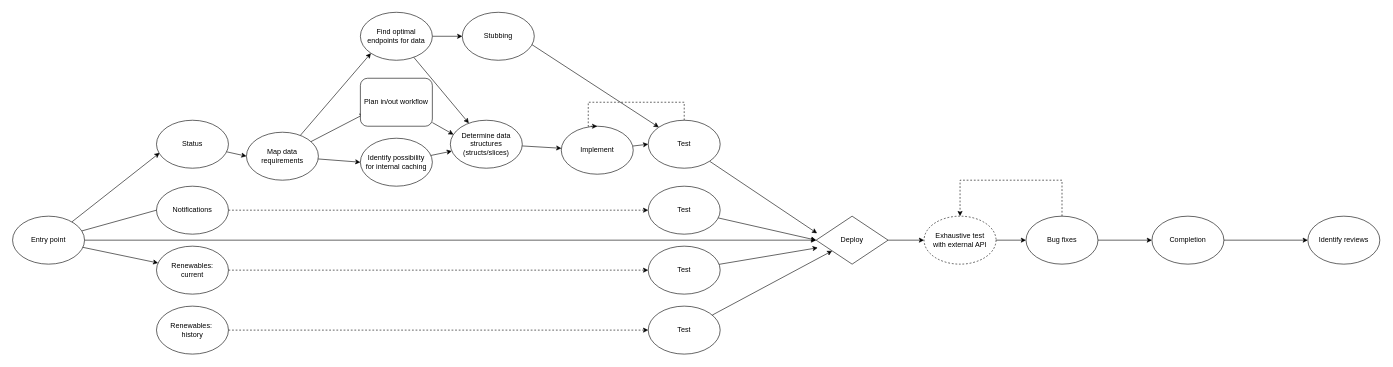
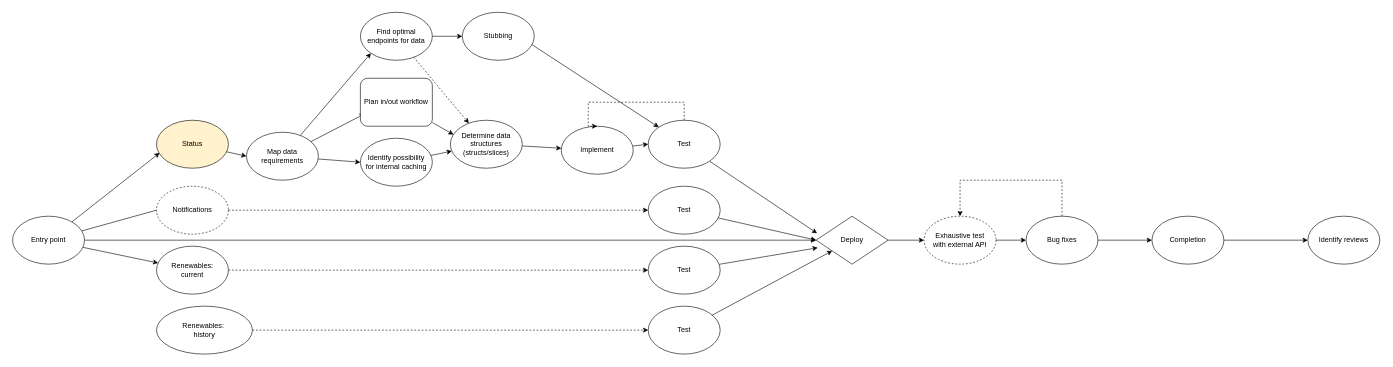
edge "Find optimal endpoints for data" -> "Determine data structures (structs/slices)": style solid -> dashed
node "Status": fillcolor #ffffff -> #fff2cc
node "Notifications": style solid -> dashed
node "Renewables: history": size 72x48 -> 96x48
